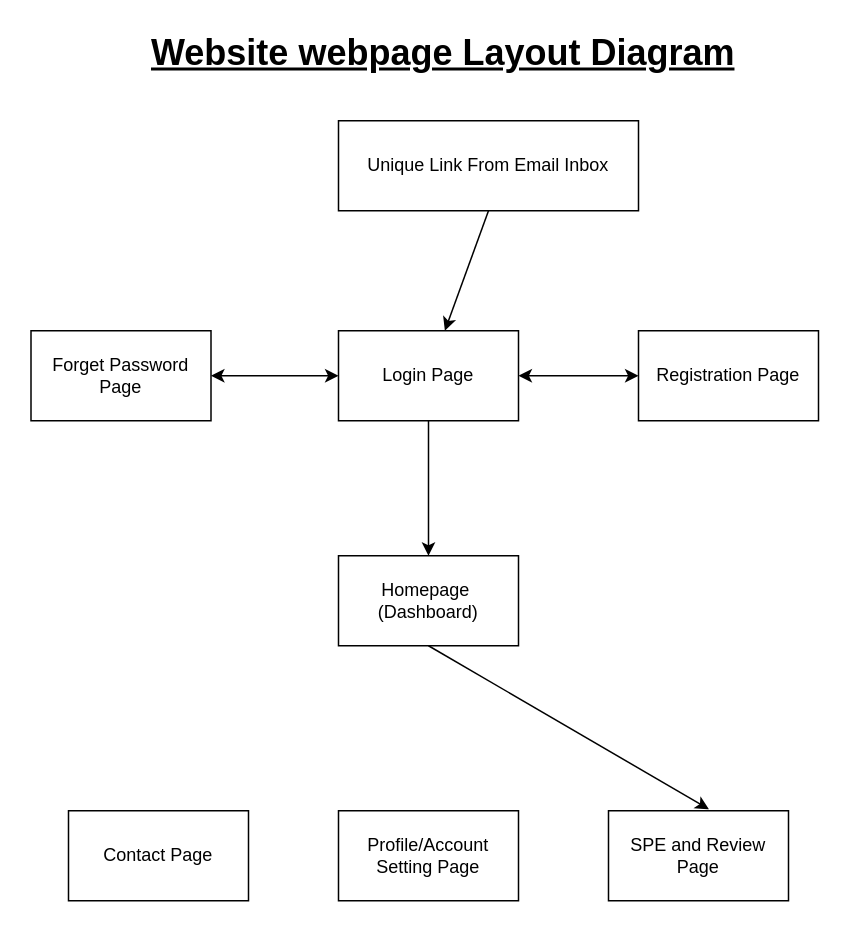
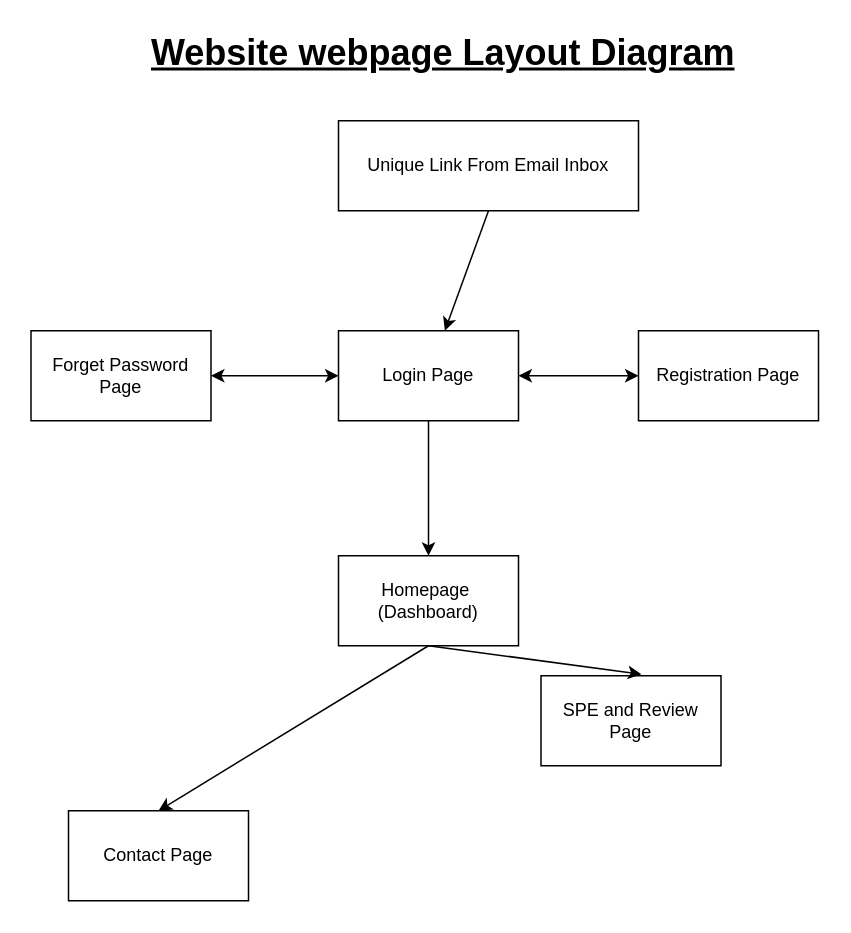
edge "Homepage (Dashboard)" -> "Contact Page": added
node "Profile/Account Setting Page": removed
node "SPE and Review Page": moved (698, 856) -> (631, 721)
